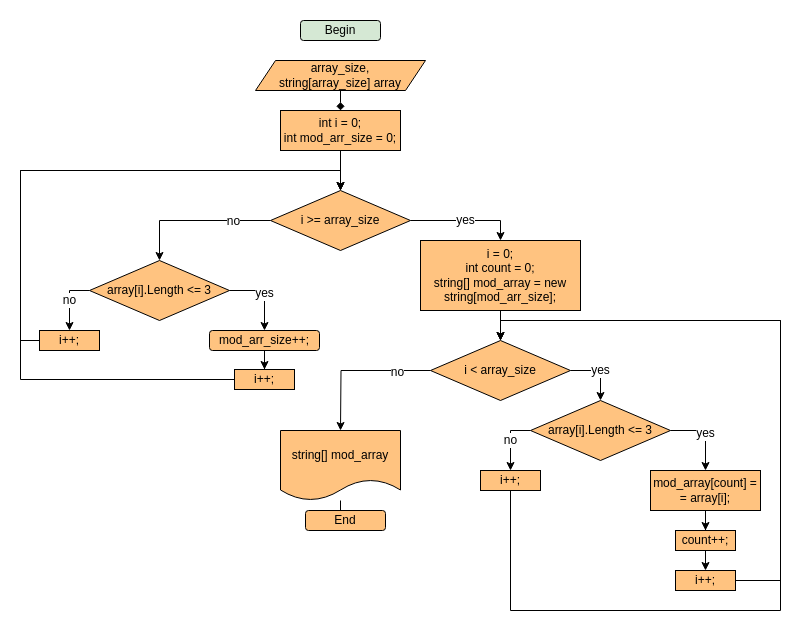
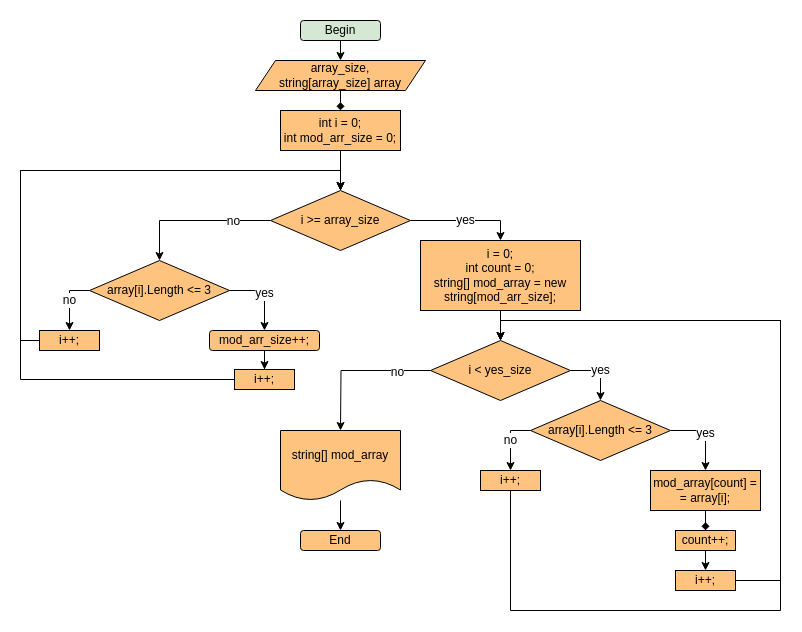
edge "Begin" -> "array_size, string[array_size] array": added
node "i < array_size": label "i < array_size" -> "i < yes_size"
node "End": moved (346, 521) -> (341, 541)
edge "mod_array[count] = = array[i];" -> "count++;": arrowhead classic -> diamond
